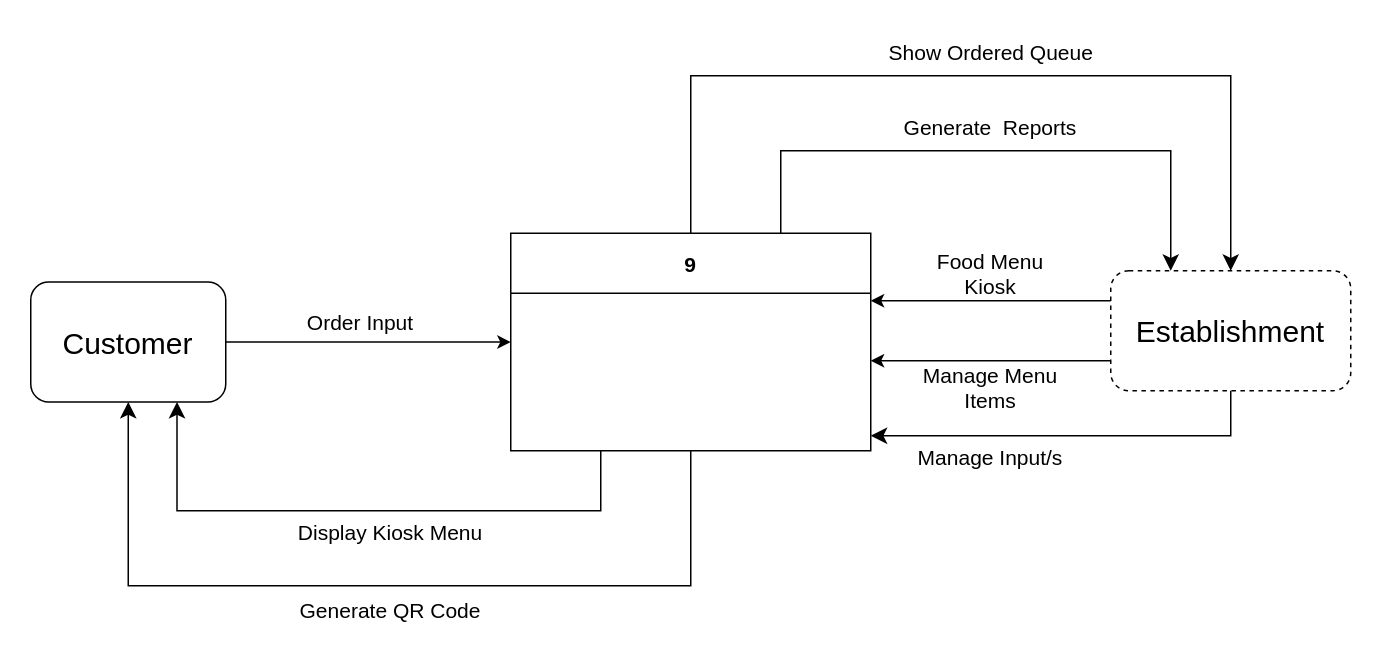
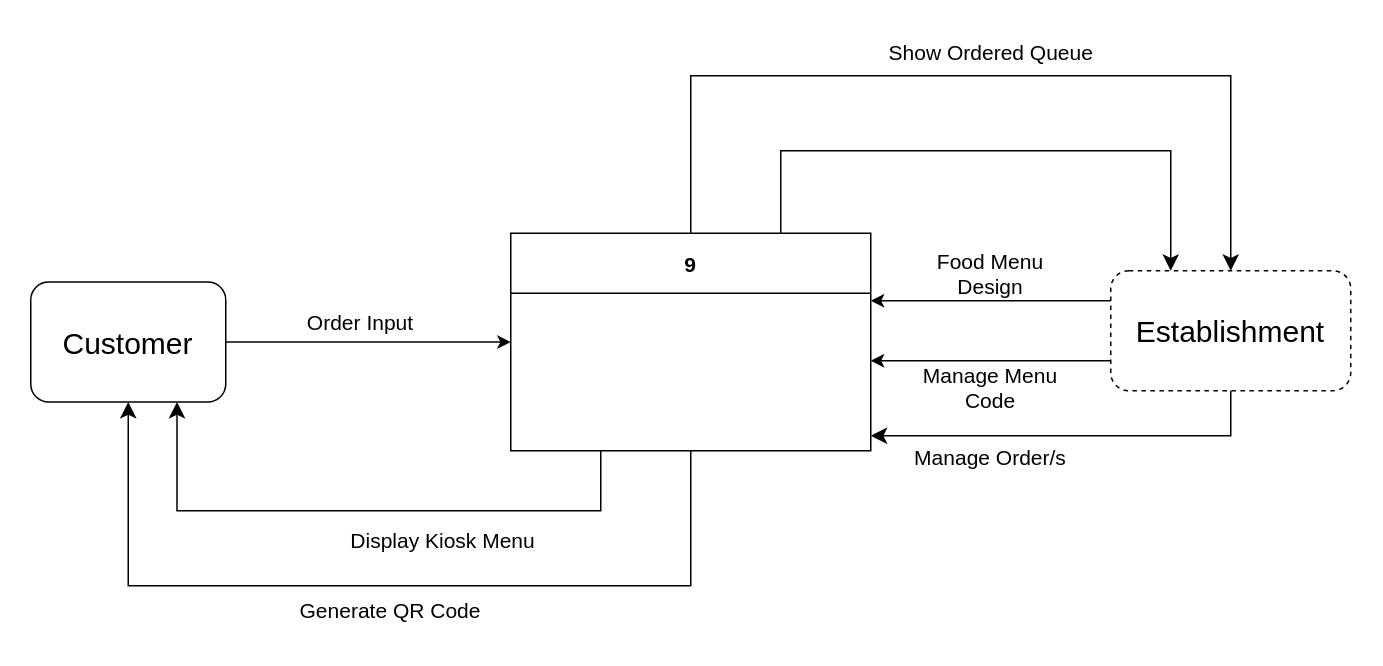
node "Generate Reports": removed
node "Food Menu Kiosk": label "Food Menu Kiosk" -> "Food Menu Design"
node "Manage Menu Items": label "Manage Menu Items" -> "Manage Menu Code"
node "Manage Input/s": label "Manage Input/s" -> "Manage Order/s"
node "Display Kiosk Menu": moved (391, 533) -> (443, 541)
